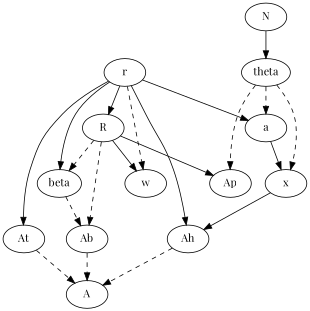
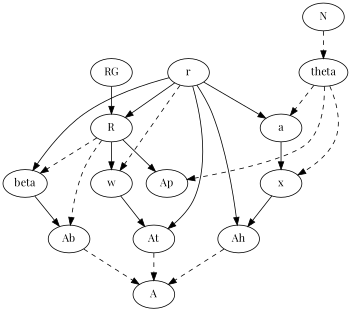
edge "N" -> "theta": style solid -> dashed
node "RG": added
edge "beta" -> "Ab": style dashed -> solid
edge "w" -> "At": added
